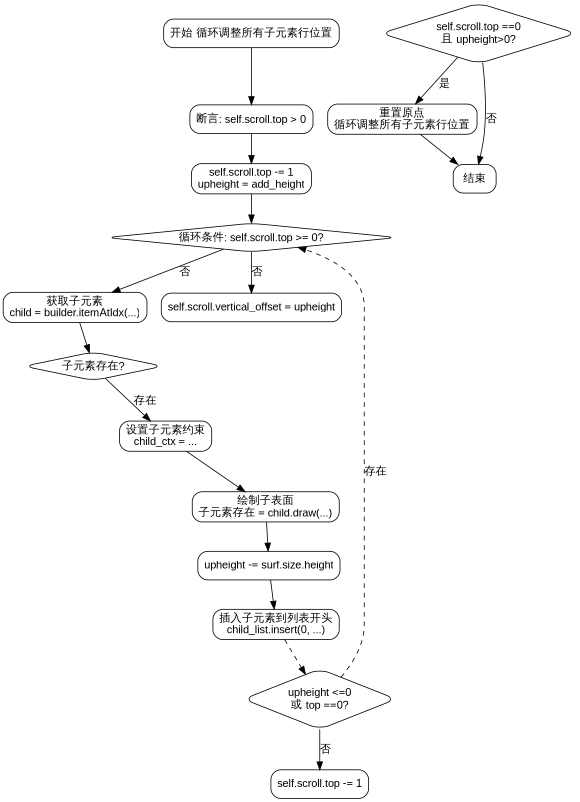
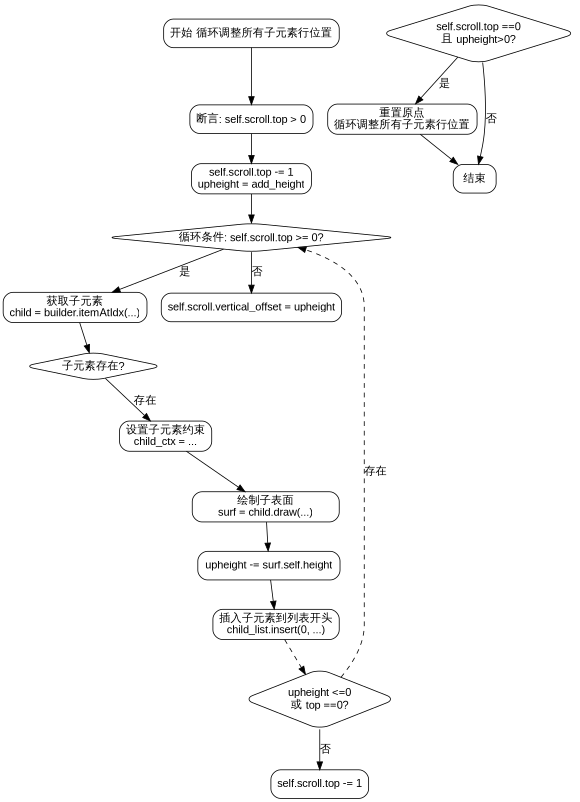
edge "循环条件: self.scroll.top >= 0?" -> "获取子元素 child = builder.itemAtIdx(...)": label "否" -> "是"
node "绘制子表面 子元素存在 = child.draw(...)": label "绘制子表面 子元素存在 = child.draw(...)" -> "绘制子表面 surf = child.draw(...)"
node "upheight -= surf.size.height": label "upheight -= surf.size.height" -> "upheight -= surf.self.height"
